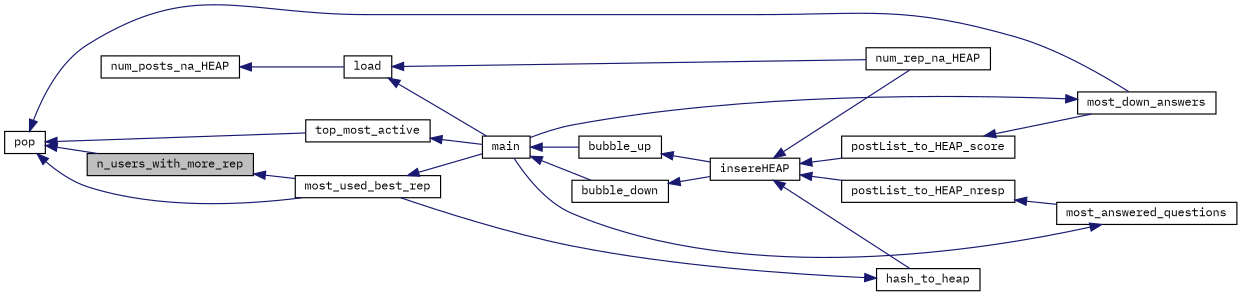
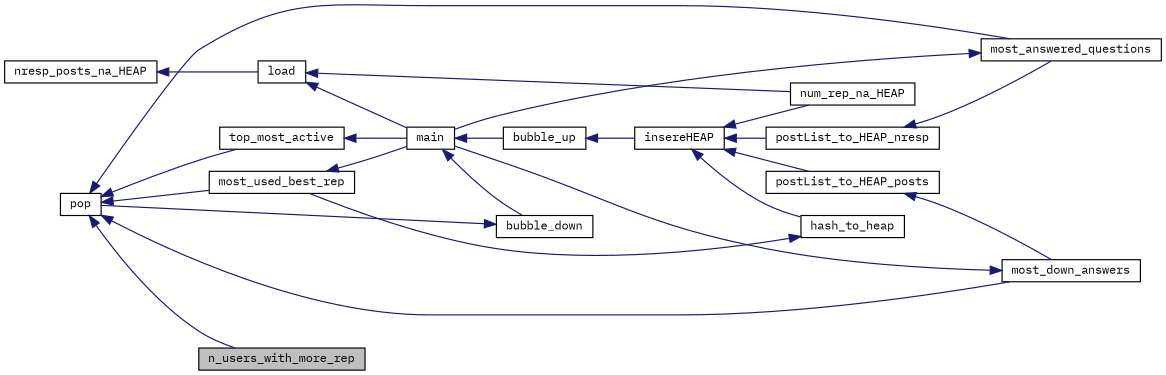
edge "most_answered_questions" -> "pop": added
node "num_posts_na_HEAP": label "num_posts_na_HEAP" -> "nresp_posts_na_HEAP"
node "postList_to_HEAP_score": label "postList_to_HEAP_score" -> "postList_to_HEAP_posts"
edge "most_used_best_rep" -> "n_users_with_more_rep": removed
edge "insereHEAP" -> "bubble_down": now "pop" -> "bubble_down"
